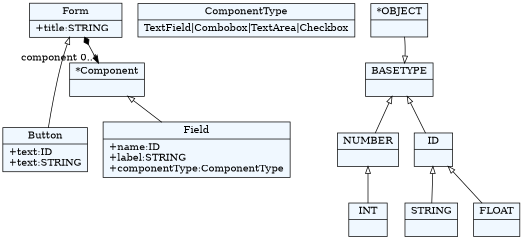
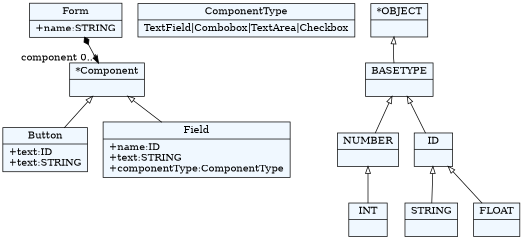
node "Form": text "+title:STRING" -> "+name:STRING"
edge "*OBJECT" -> "BASETYPE": reversed
edge "Button" -> "Form": now "Button" -> "*Component"
node "Field": text "+label:STRING" -> "+text:STRING"
